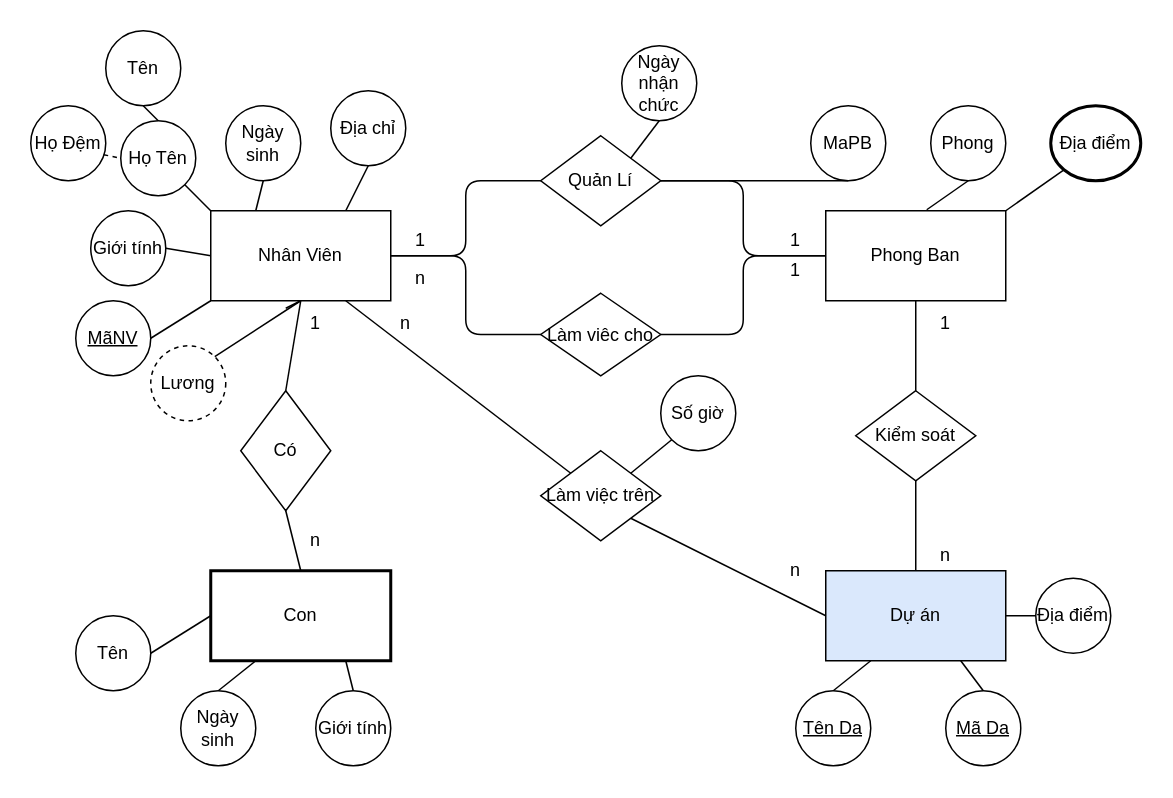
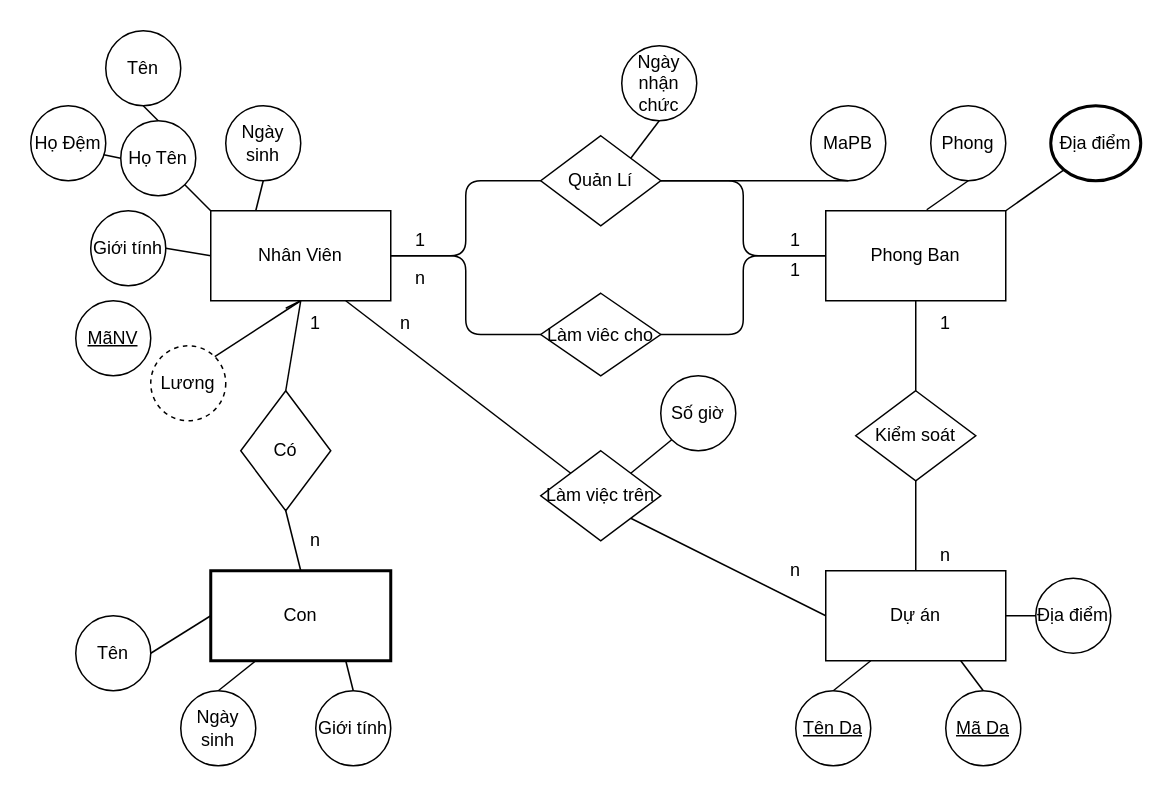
node "Địa chỉ": removed
edge "Họ Đệm" -- "Họ Tên": style dashed -> solid
edge "Địa chỉ" -- "Nhân Viên": removed
edge "Nhân Viên" -- "MãNV": removed
node "Dự án": fillcolor #dae8fc -> #ffffff
